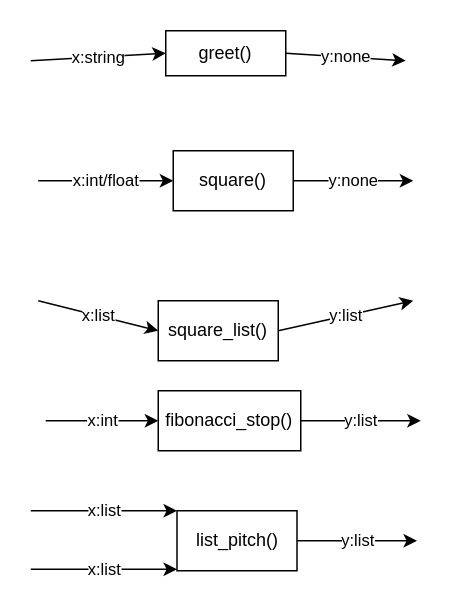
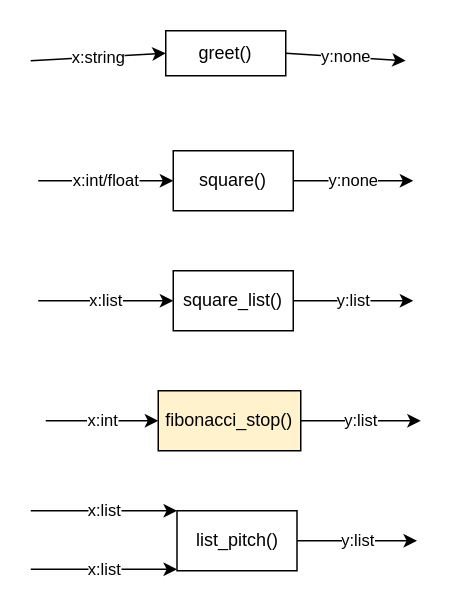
node "square_list()": moved (218, 331) -> (233, 301)
node "fibonacci_stop()": fillcolor #ffffff -> #fff2cc
